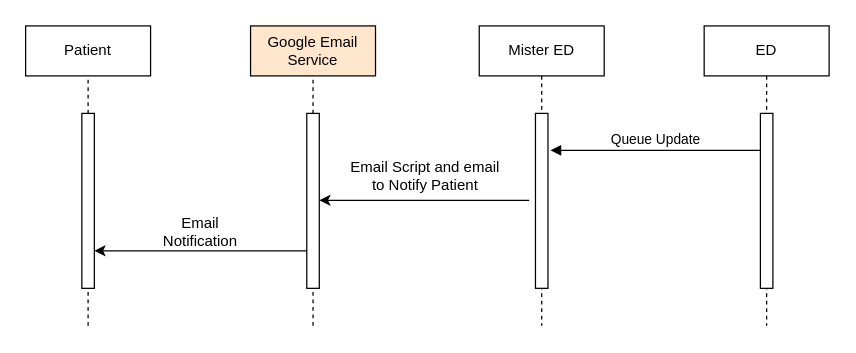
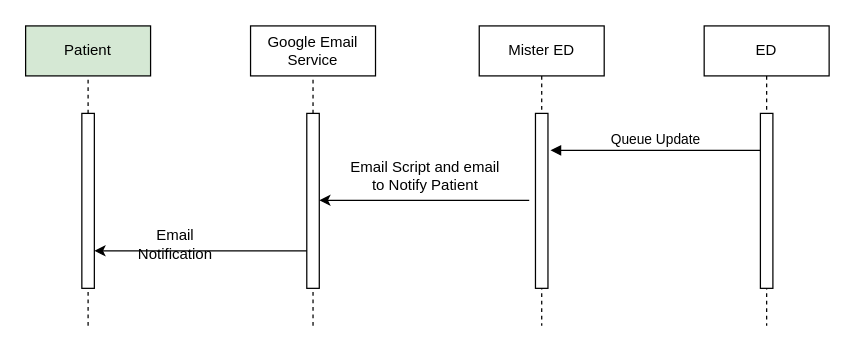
node "Patient": fillcolor #ffffff -> #d5e8d4
node "Google Email Service": fillcolor #ffe6cc -> #ffffff
node "Email Notification": moved (201, 232) -> (176, 244)
